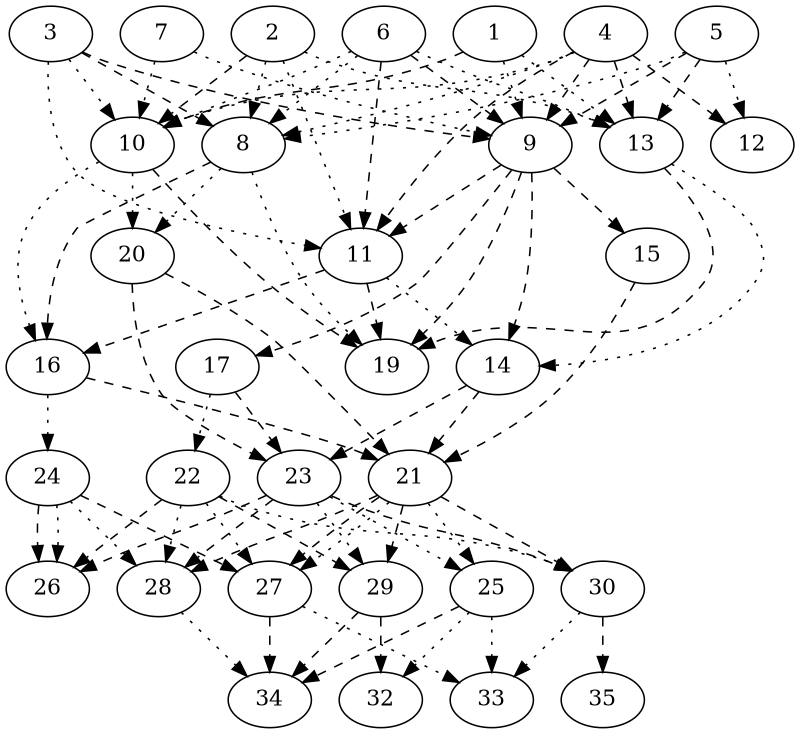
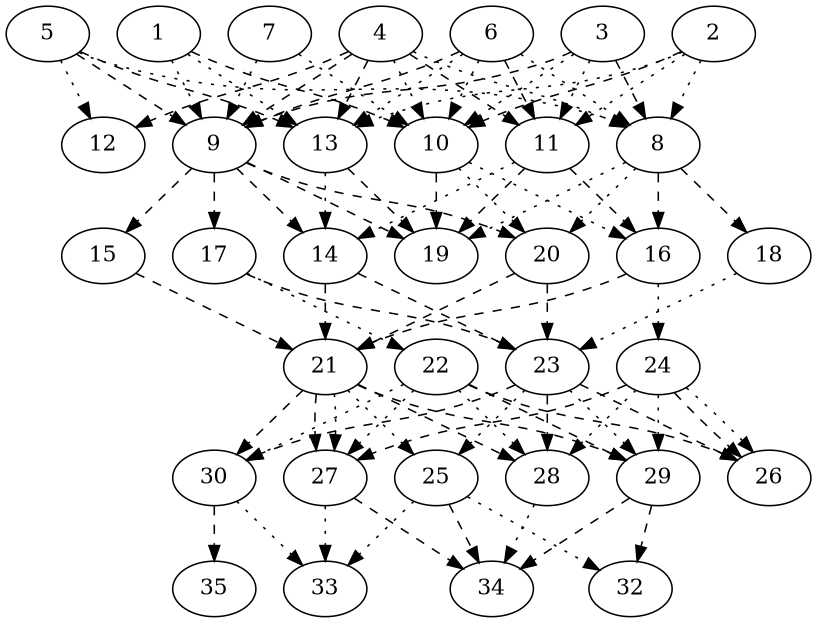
edge "9" -> "11": now "9" -> "20"
node "18": added
edge "24" -> "29": added
